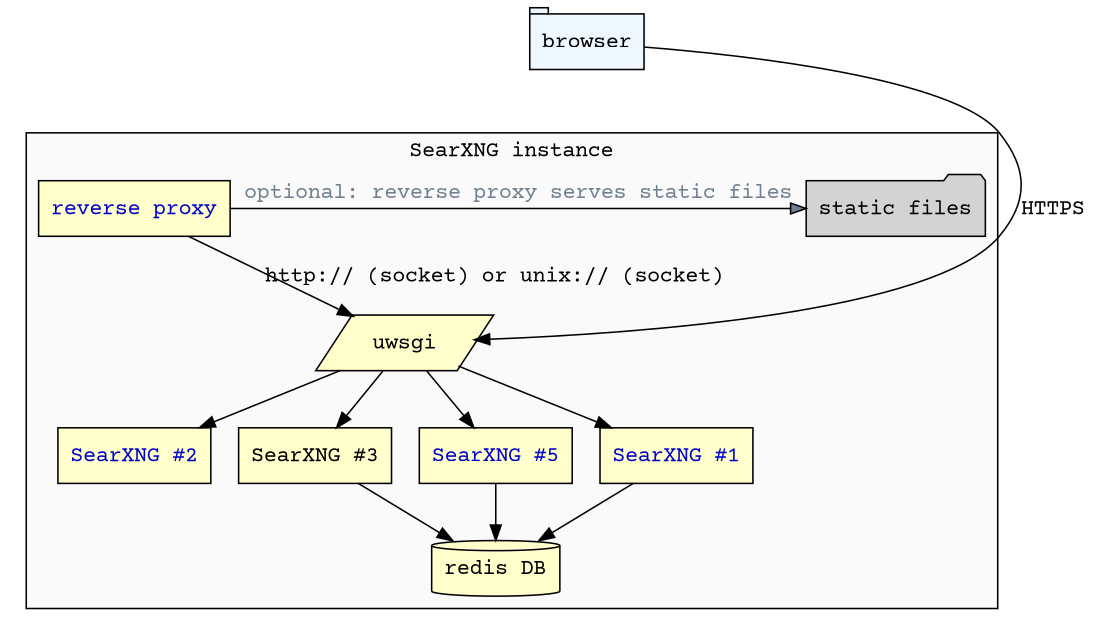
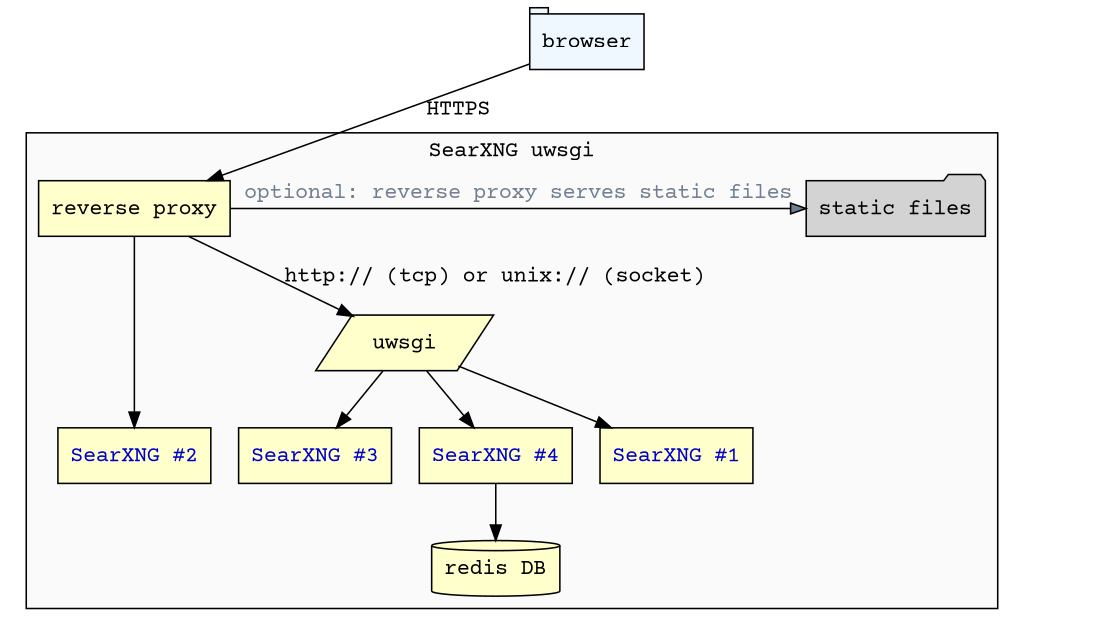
cluster "SearXNG instance": label "SearXNG instance" -> "SearXNG uwsgi"
node "reverse proxy": fontcolor blue3 -> black
edge "browser" -> "uwsgi": now "browser" -> "reverse proxy"
edge "reverse proxy" -> "uwsgi": label "http:// (socket) or unix:// (socket)" -> "http:// (tcp) or unix:// (socket)"
edge "uwsgi" -> "SearXNG #2": now "reverse proxy" -> "SearXNG #2"
node "SearXNG #3": fontcolor black -> blue3
node "SearXNG #5": label "SearXNG #5" -> "SearXNG #4"
edge "SearXNG #3" -> "redis DB": removed
edge "SearXNG #1" -> "redis DB": removed
